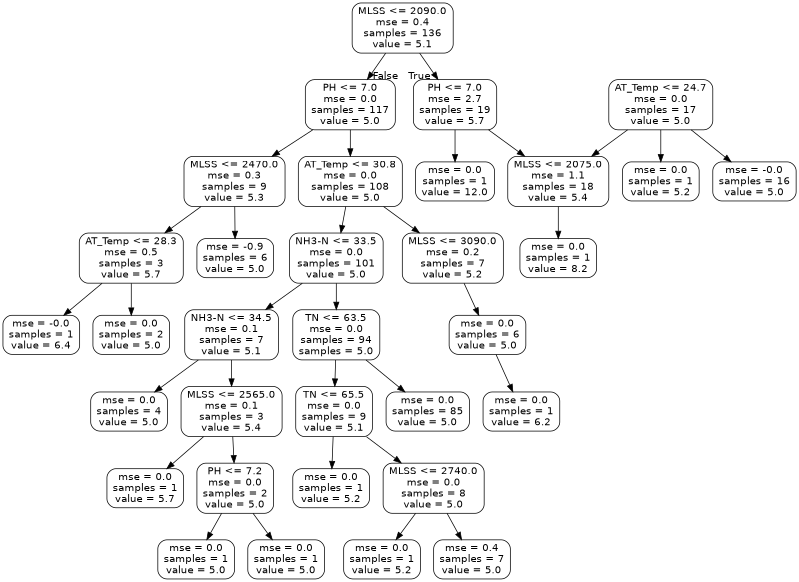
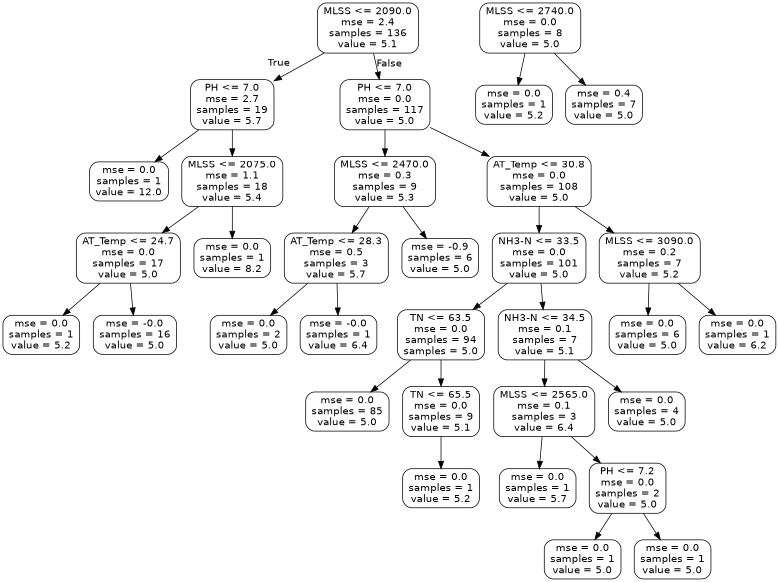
node "MLSS <= 2090.0 mse = 0.4 samples = 136 value = 5.1": label "MLSS <= 2090.0 mse = 0.4 samples = 136 value = 5.1" -> "MLSS <= 2090.0 mse = 2.4 samples = 136 value = 5.1"
edge "AT_Temp <= 24.7 mse = 0.0 samples = 17 value = 5.0" -> "MLSS <= 2075.0 mse = 1.1 samples = 18 value = 5.4": reversed
edge "mse = 0.0 samples = 6 value = 5.0" -> "mse = 0.0 samples = 1 value = 6.2": now "MLSS <= 3090.0 mse = 0.2 samples = 7 value = 5.2" -> "mse = 0.0 samples = 1 value = 6.2"
node "MLSS <= 2565.0 mse = 0.1 samples = 3 value = 5.4": label "MLSS <= 2565.0 mse = 0.1 samples = 3 value = 5.4" -> "MLSS <= 2565.0 mse = 0.1 samples = 3 value = 6.4"
edge "TN <= 65.5 mse = 0.0 samples = 9 value = 5.1" -> "MLSS <= 2740.0 mse = 0.0 samples = 8 value = 5.0": removed
